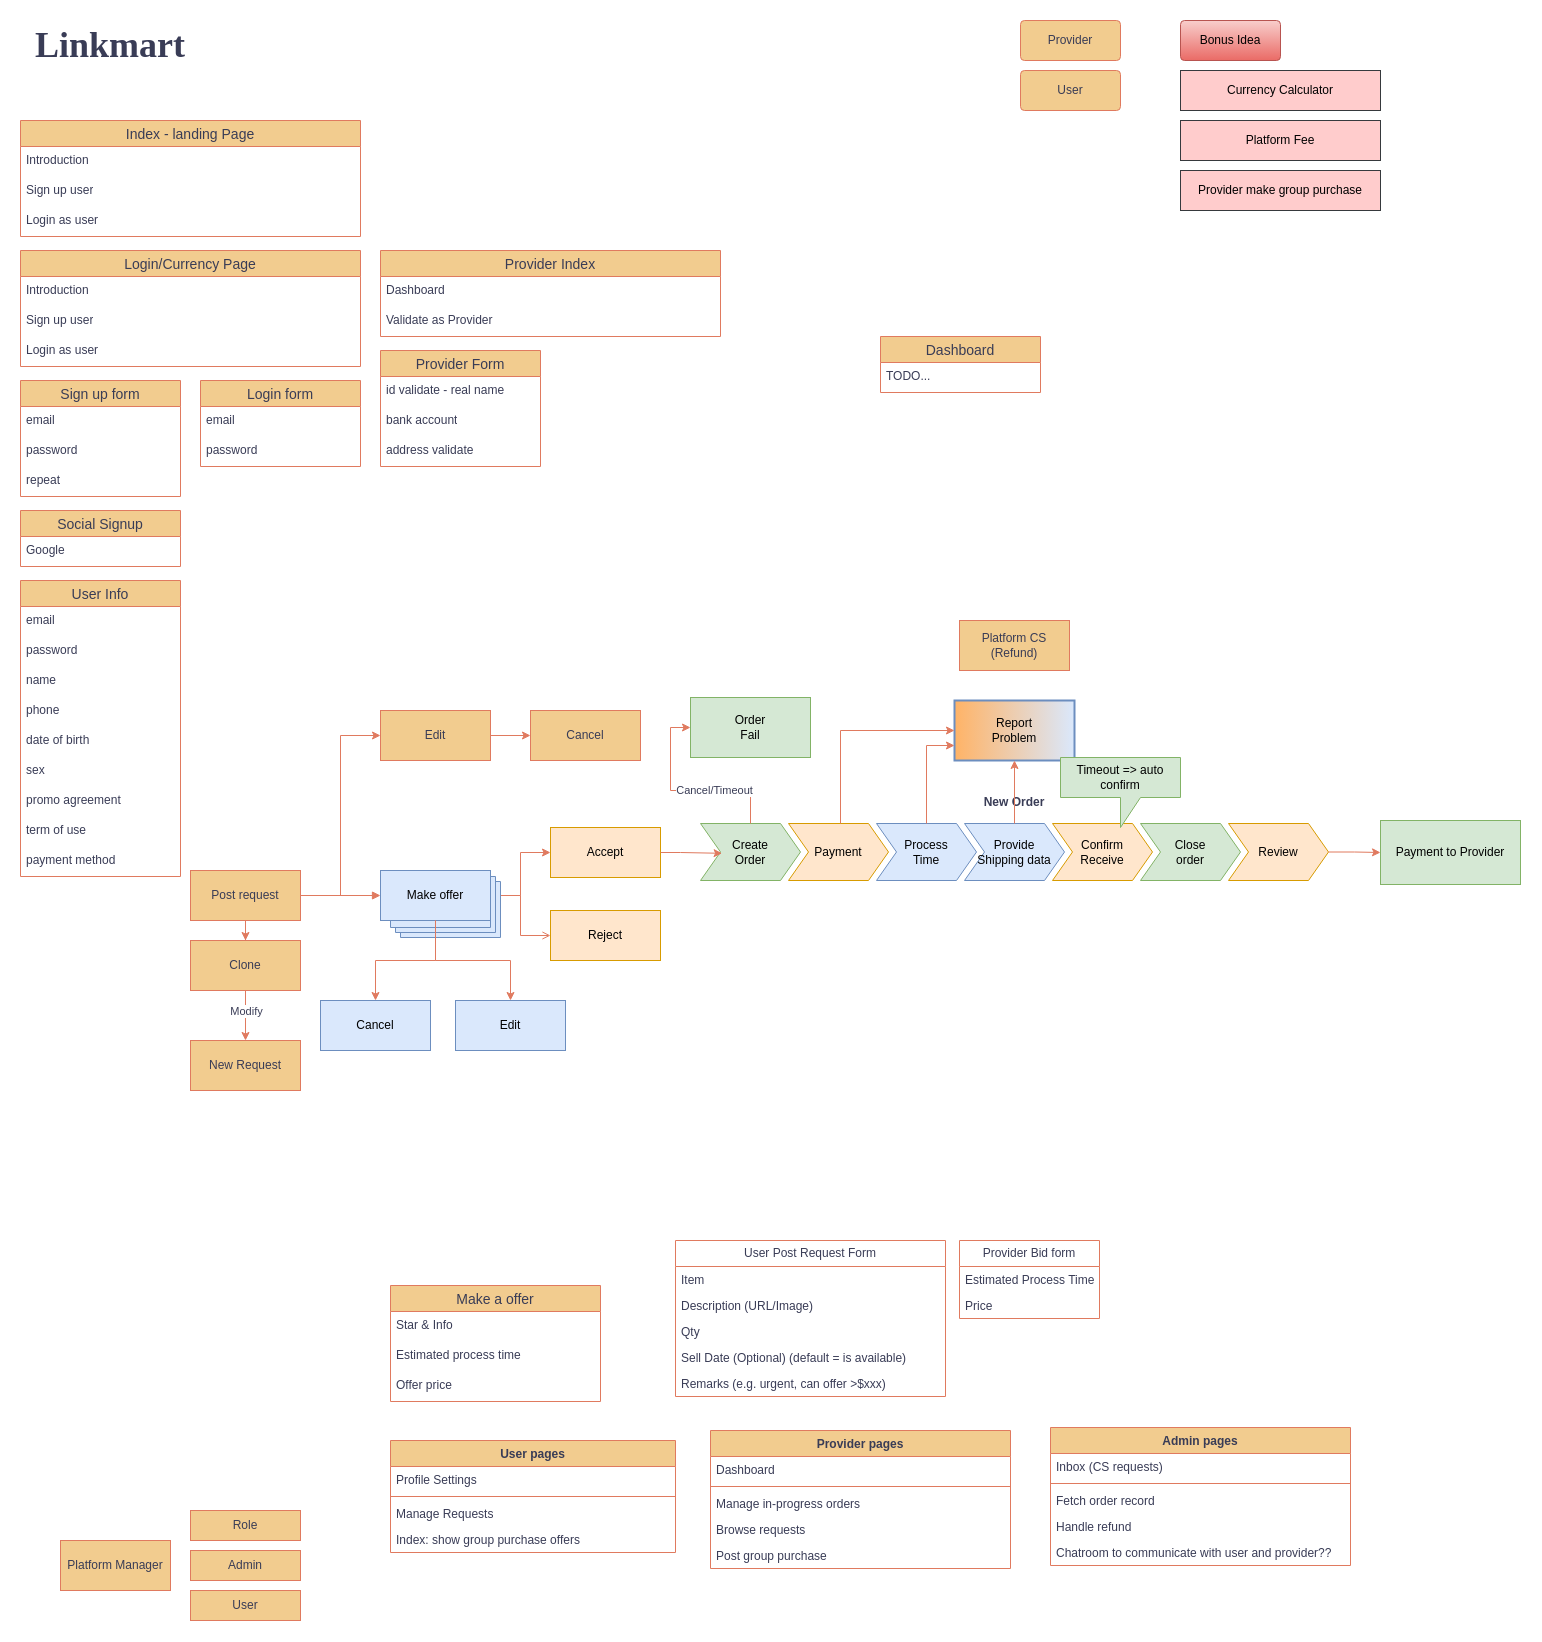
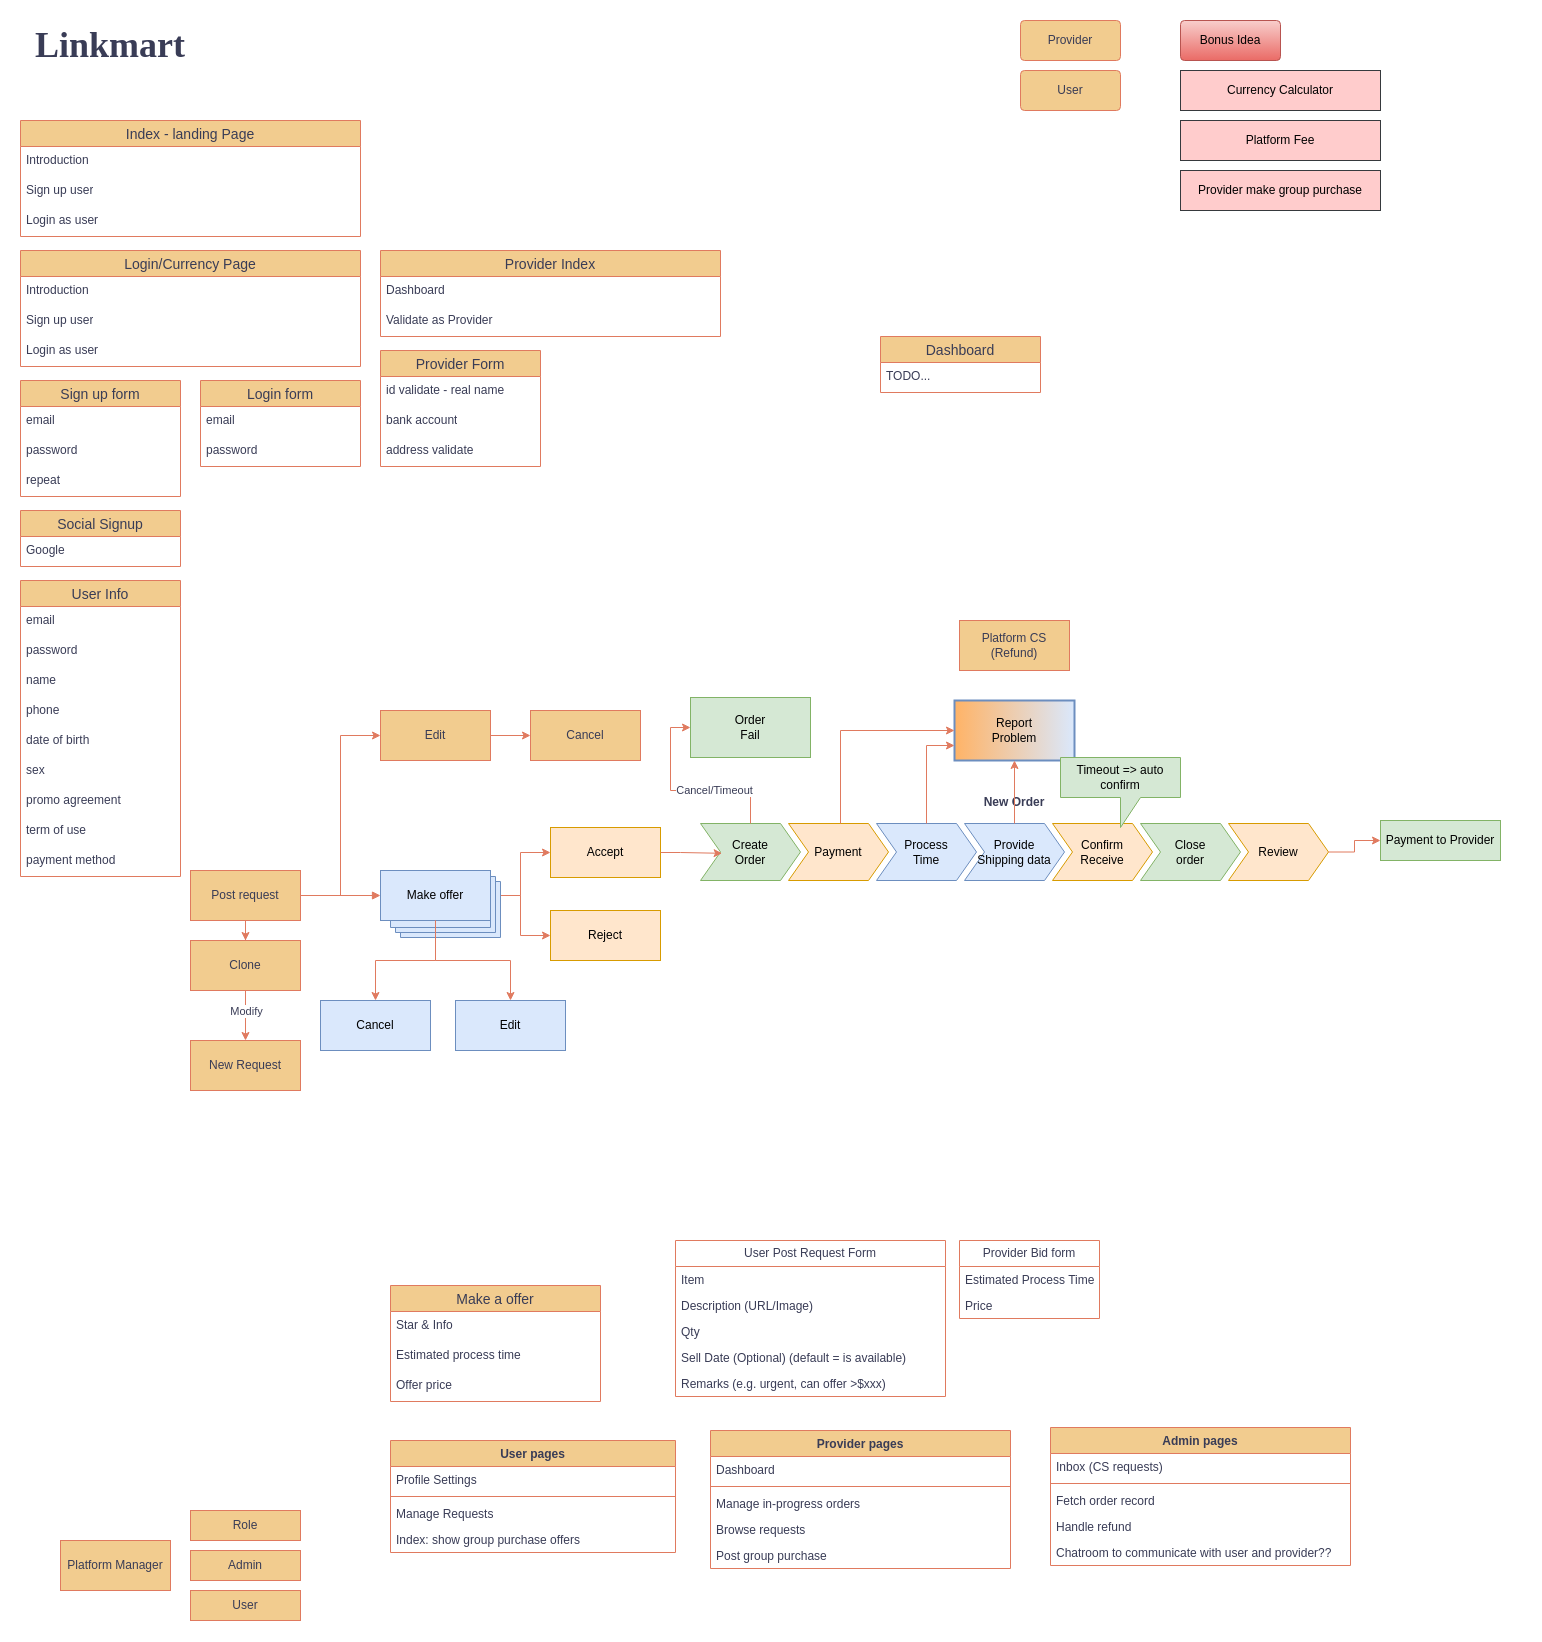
node "Payment to Provider": size 140x64 -> 120x40
edge "Make offer" -> "Reject": arrowhead open -> classic
